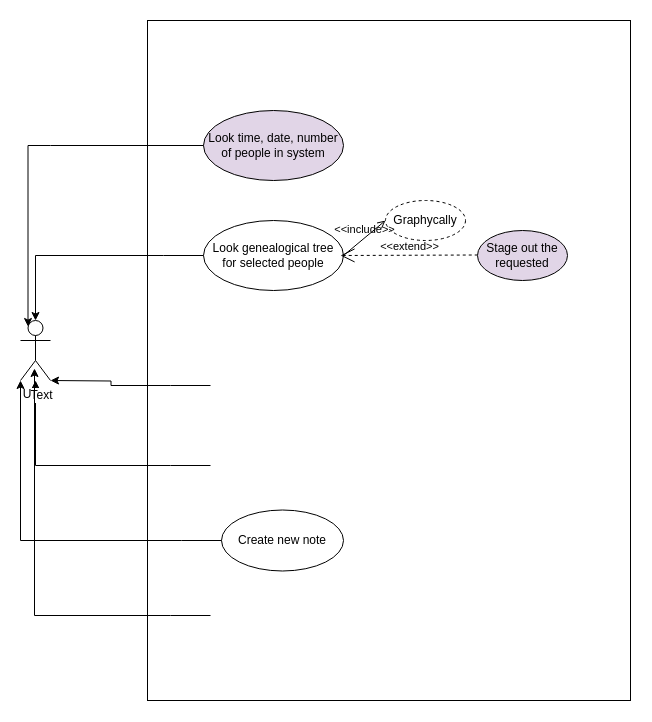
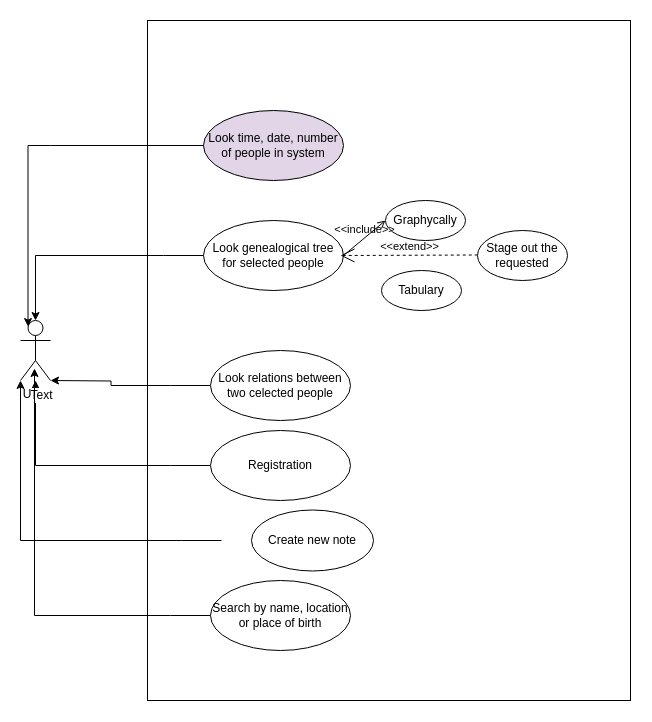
node "Graphycally": style dashed -> solid
node "Stage out the requested": fillcolor #e1d5e7 -> #ffffff
node "Tabulary": added
node "Look relations between two celected people": added
node "Registration": added
node "Create new note": moved (283, 541) -> (313, 541)
node "Search by name, location or place of birth": added
